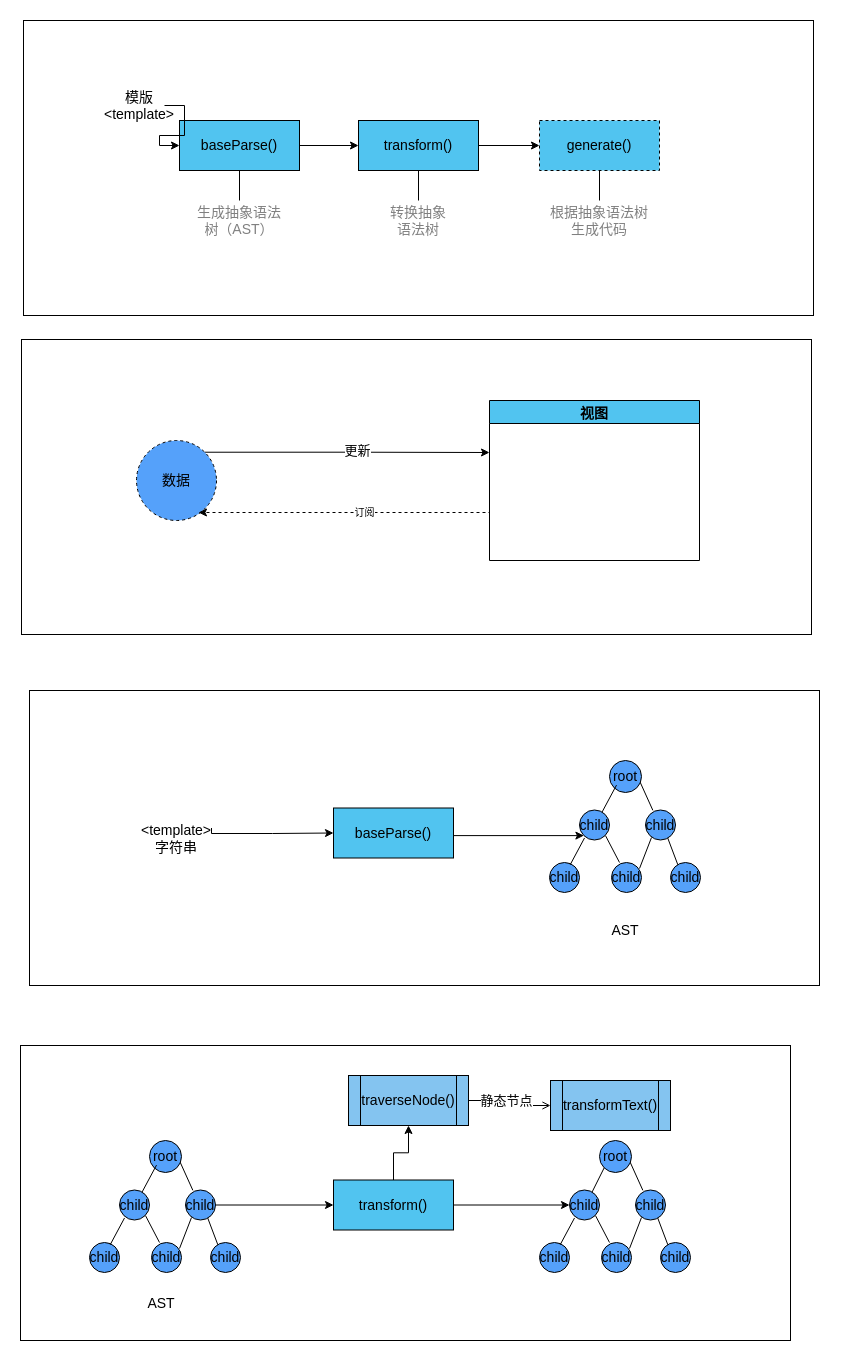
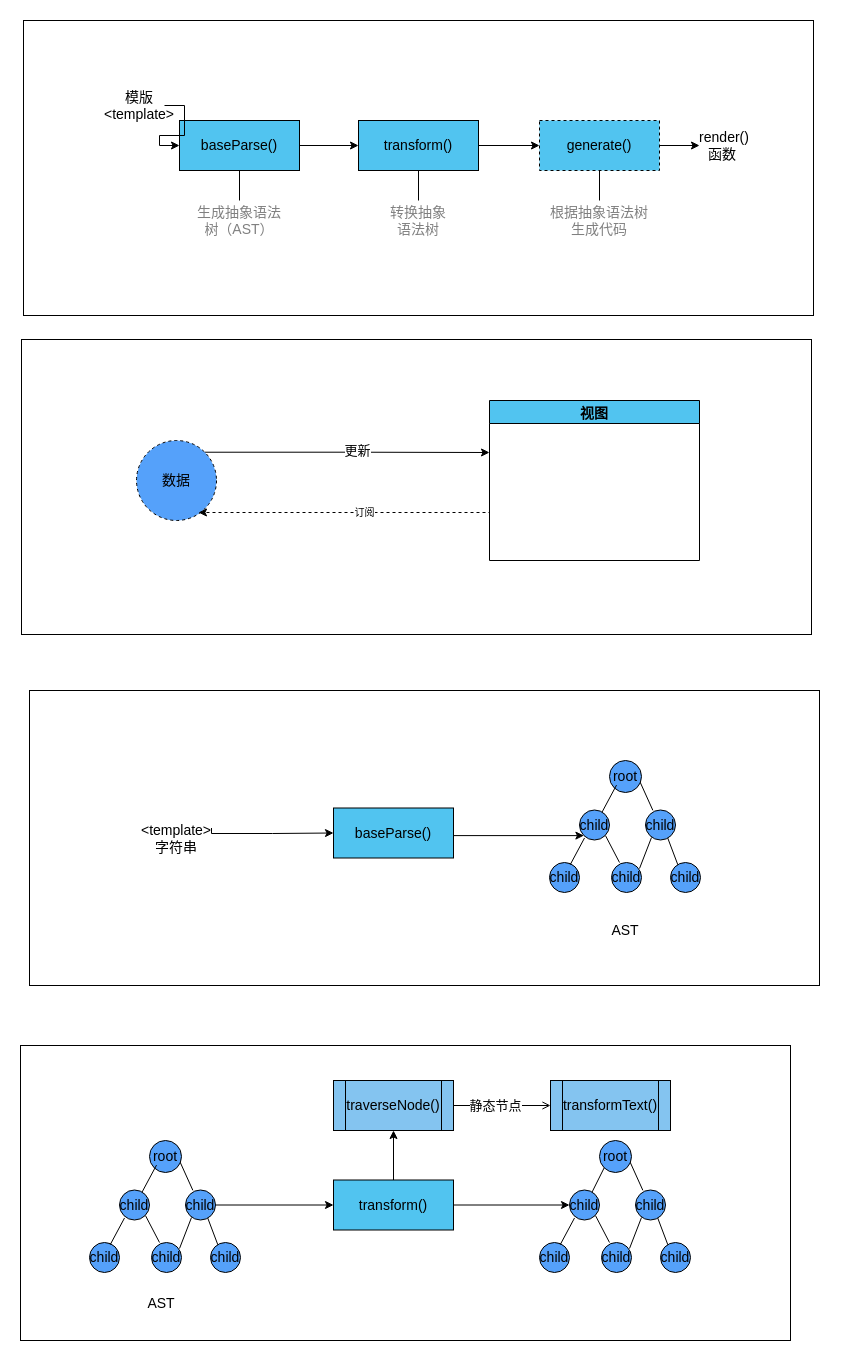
edge "generate()" -> "render() 函数": added
node "render() 函数": added
node "traverseNode()": moved (409, 1101) -> (394, 1106)
